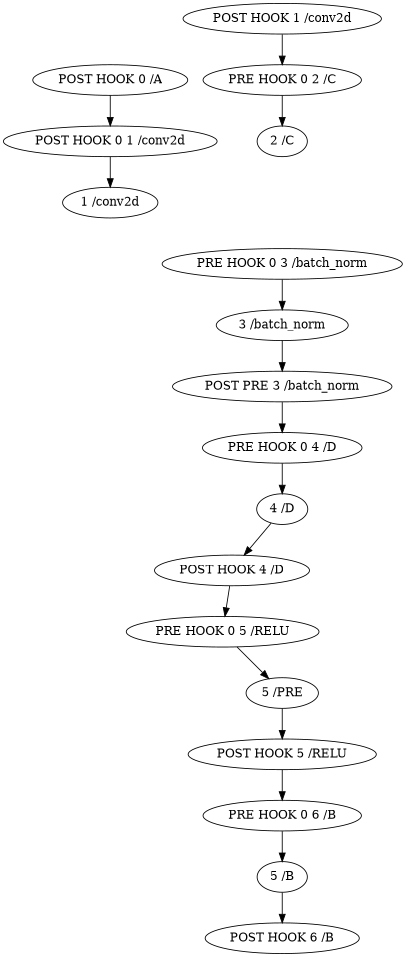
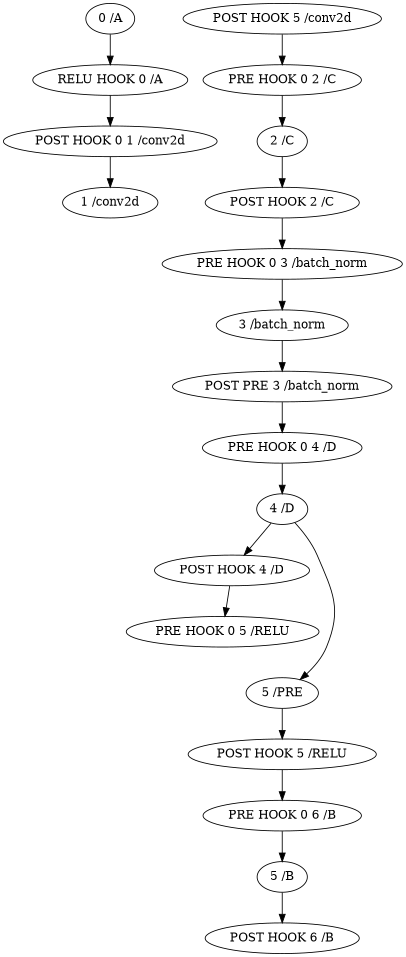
node "0 /A": added
node "POST HOOK 1 /conv2d": label "POST HOOK 1 /conv2d" -> "POST HOOK 5 /conv2d"
node "POST HOOK 0 /A": label "POST HOOK 0 /A" -> "RELU HOOK 0 /A"
node "POST HOOK 2 /C": added
edge "PRE HOOK 0 5 /RELU" -> "5 /PRE": now "4 /D" -> "5 /PRE"
